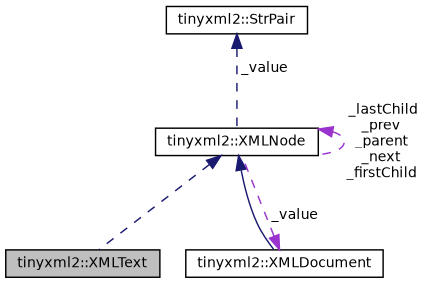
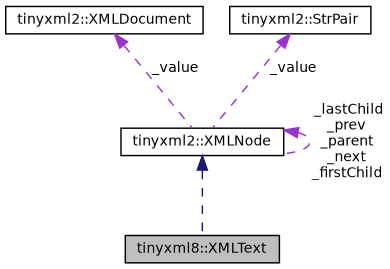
edge "tinyxml2::XMLNode" -> "tinyxml2::StrPair": color midnightblue -> darkorchid3
edge "tinyxml2::XMLDocument" -> "tinyxml2::XMLNode": removed
node "tinyxml2::XMLText": label "tinyxml2::XMLText" -> "tinyxml8::XMLText"
